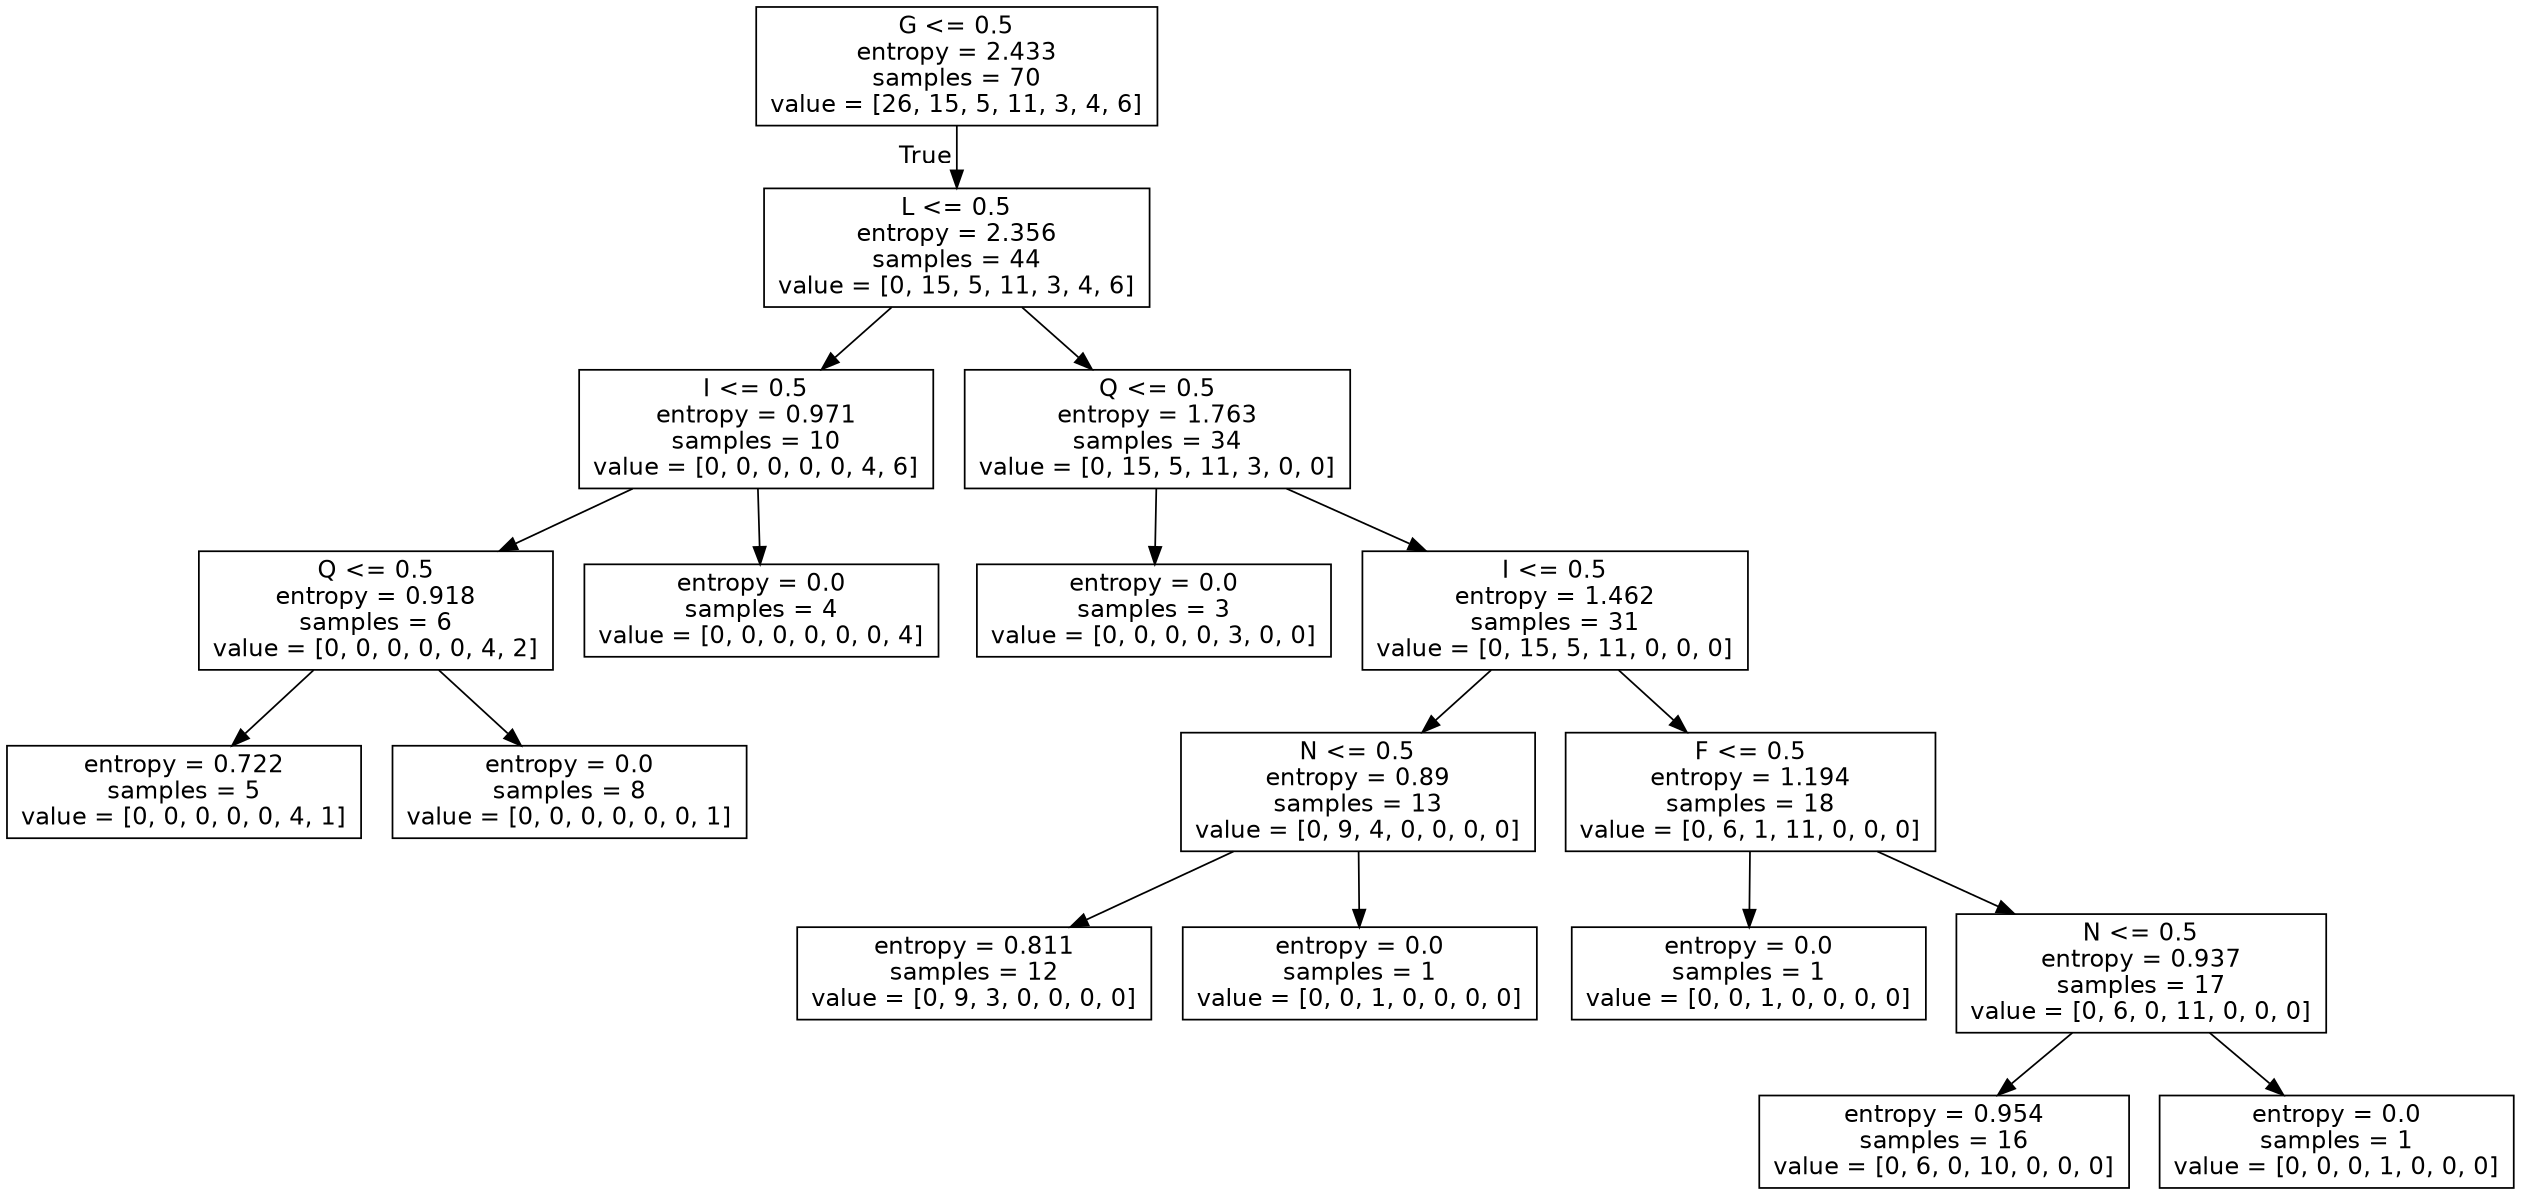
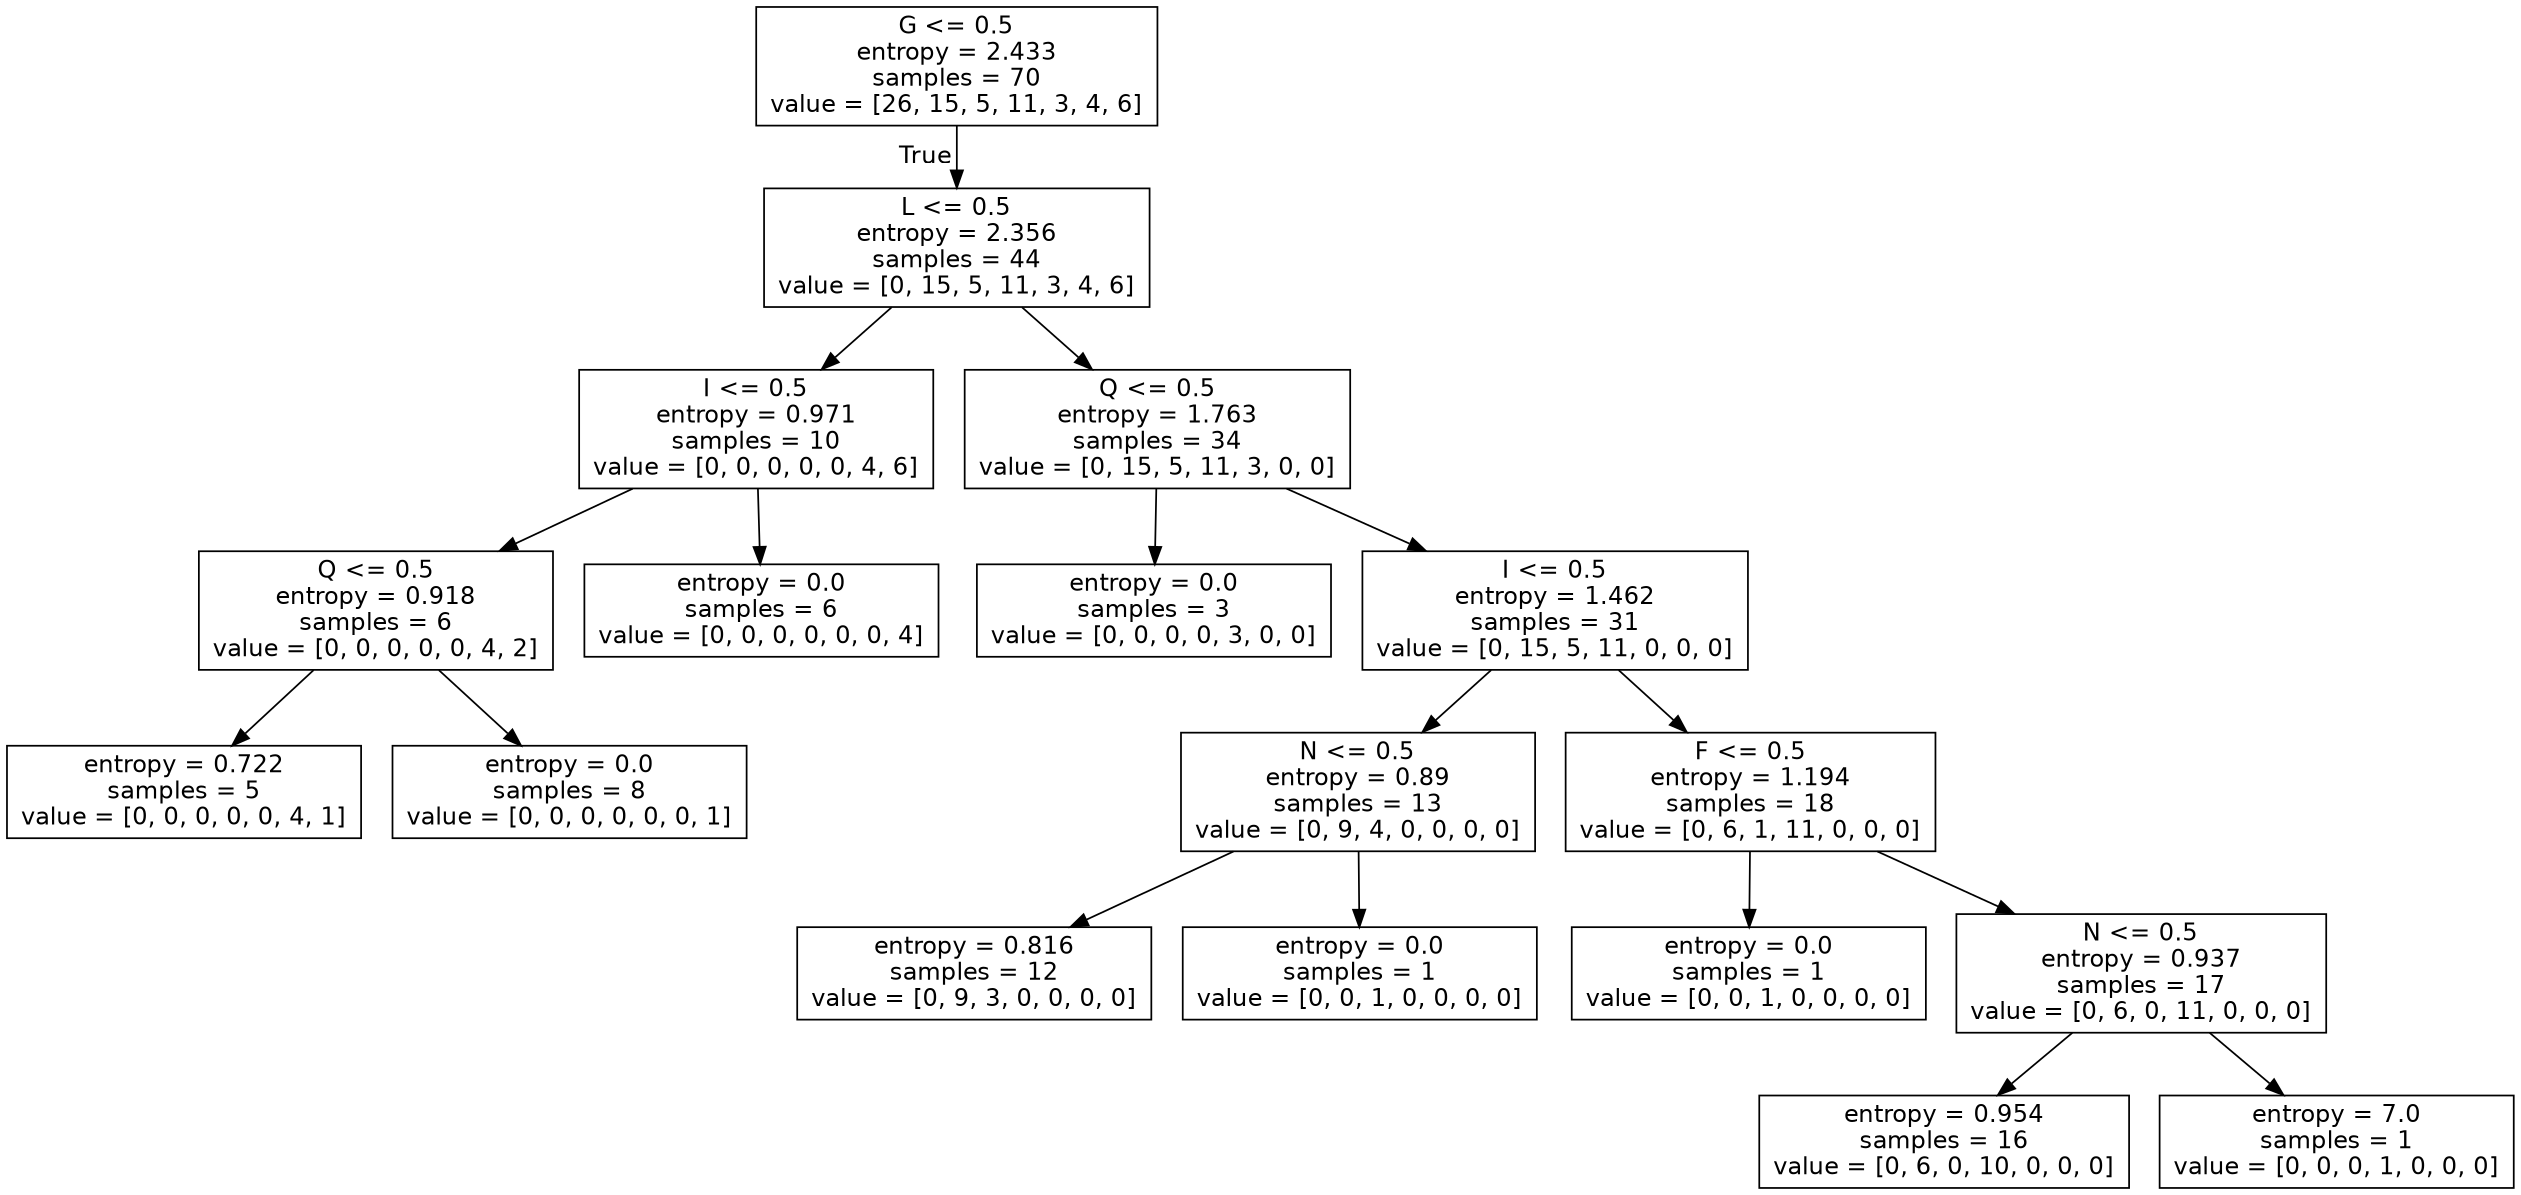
node "entropy = 0.0 samples = 4 value = [0, 0, 0, 0, 0, 0, 4]": label "entropy = 0.0 samples = 4 value = [0, 0, 0, 0, 0, 0, 4]" -> "entropy = 0.0 samples = 6 value = [0, 0, 0, 0, 0, 0, 4]"
node "entropy = 0.811 samples = 12 value = [0, 9, 3, 0, 0, 0, 0]": label "entropy = 0.811 samples = 12 value = [0, 9, 3, 0, 0, 0, 0]" -> "entropy = 0.816 samples = 12 value = [0, 9, 3, 0, 0, 0, 0]"
node "entropy = 0.0 samples = 1 value = [0, 0, 0, 1, 0, 0, 0]": label "entropy = 0.0 samples = 1 value = [0, 0, 0, 1, 0, 0, 0]" -> "entropy = 7.0 samples = 1 value = [0, 0, 0, 1, 0, 0, 0]"
